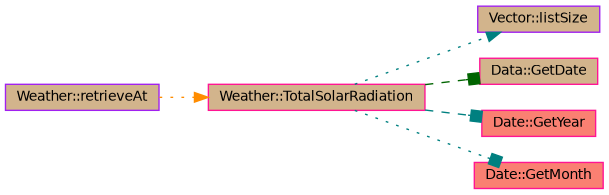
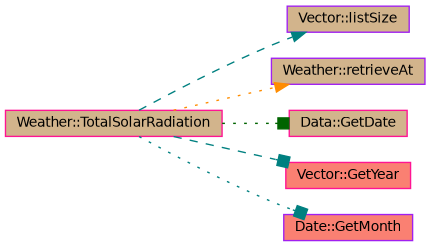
edge "Weather::TotalSolarRadiation" -> "Vector::listSize": style dotted -> dashed
edge "Weather::TotalSolarRadiation" -> "Data::GetDate": style dashed -> dotted
edge "Weather::retrieveAt" -> "Weather::TotalSolarRadiation": reversed
node "Date::GetYear": label "Date::GetYear" -> "Vector::GetYear"
node "Date::GetMonth": color deeppink -> purple
